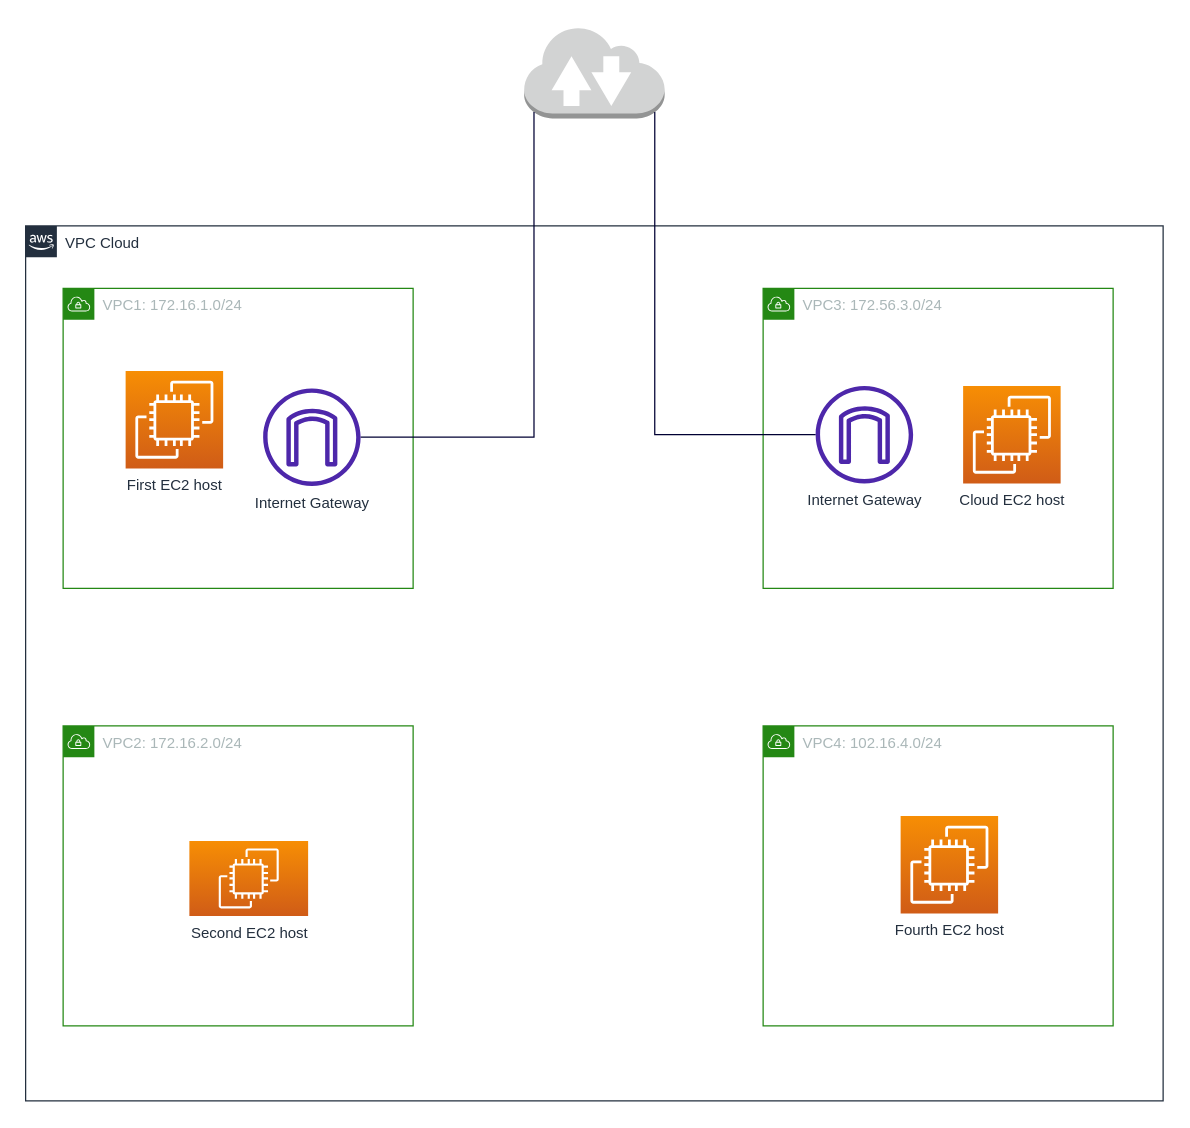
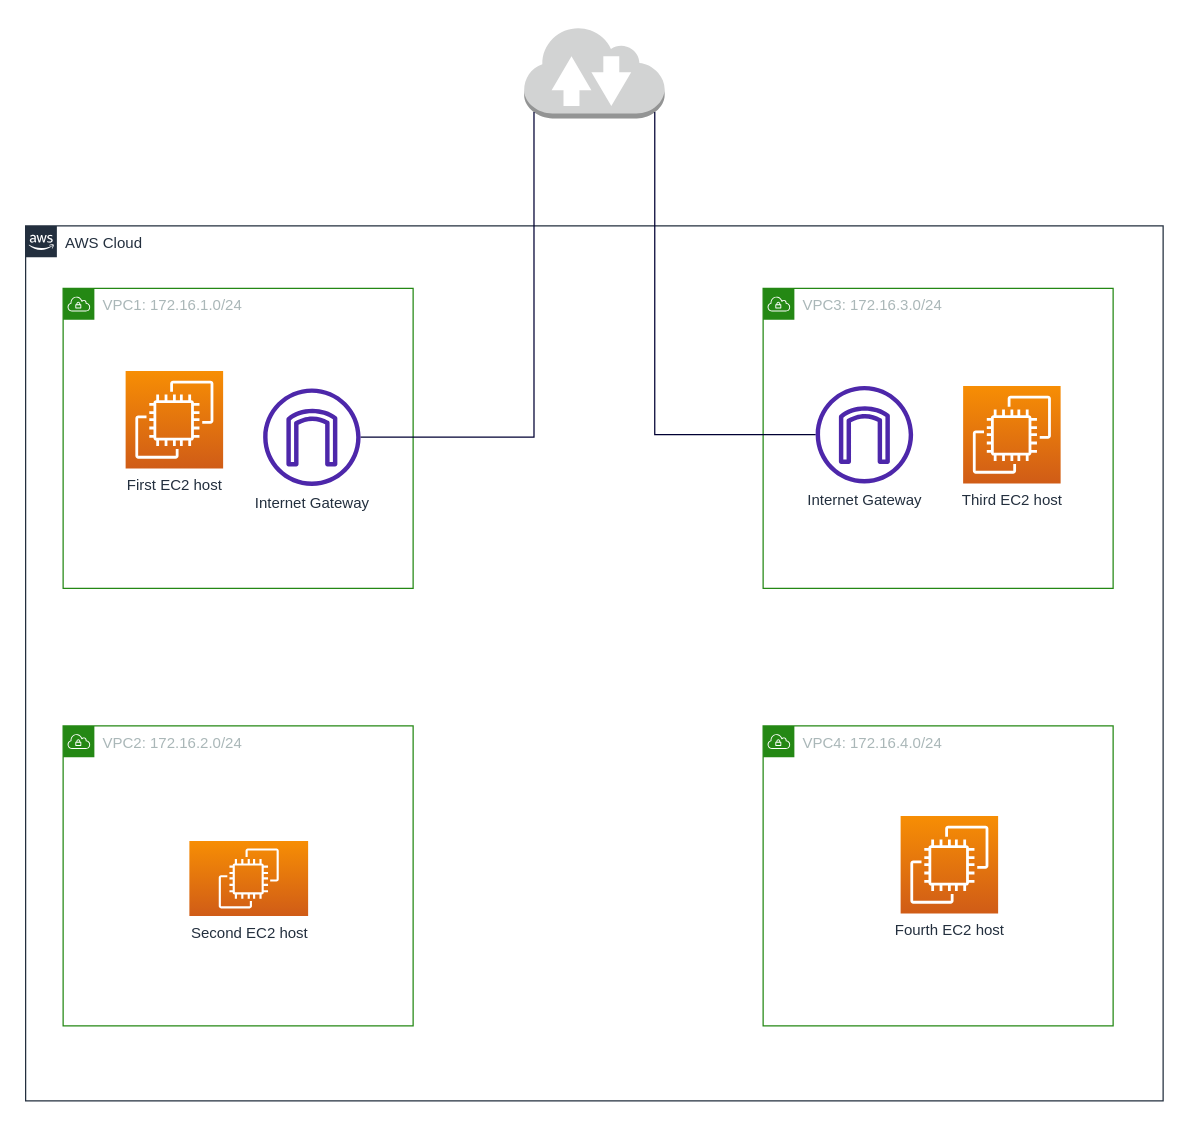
node "VPC Cloud": label "VPC Cloud" -> "AWS Cloud"
node "VPC3: 172.56.3.0/24": label "VPC3: 172.56.3.0/24" -> "VPC3: 172.16.3.0/24"
node "Cloud EC2 host": label "Cloud EC2 host" -> "Third EC2 host"
node "VPC4: 102.16.4.0/24": label "VPC4: 102.16.4.0/24" -> "VPC4: 172.16.4.0/24"
